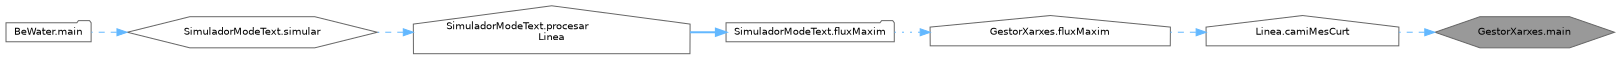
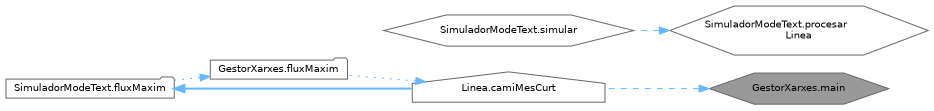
node "BeWater.main": removed
node "SimuladorModeText.procesar Linea": shape house -> hexagon
edge "SimuladorModeText.procesar Linea" -> "SimuladorModeText.fluxMaxim": now "Linea.camiMesCurt" -> "SimuladorModeText.fluxMaxim"
node "GestorXarxes.fluxMaxim": shape house -> folder
edge "GestorXarxes.fluxMaxim" -> "Linea.camiMesCurt": style dashed -> dotted
